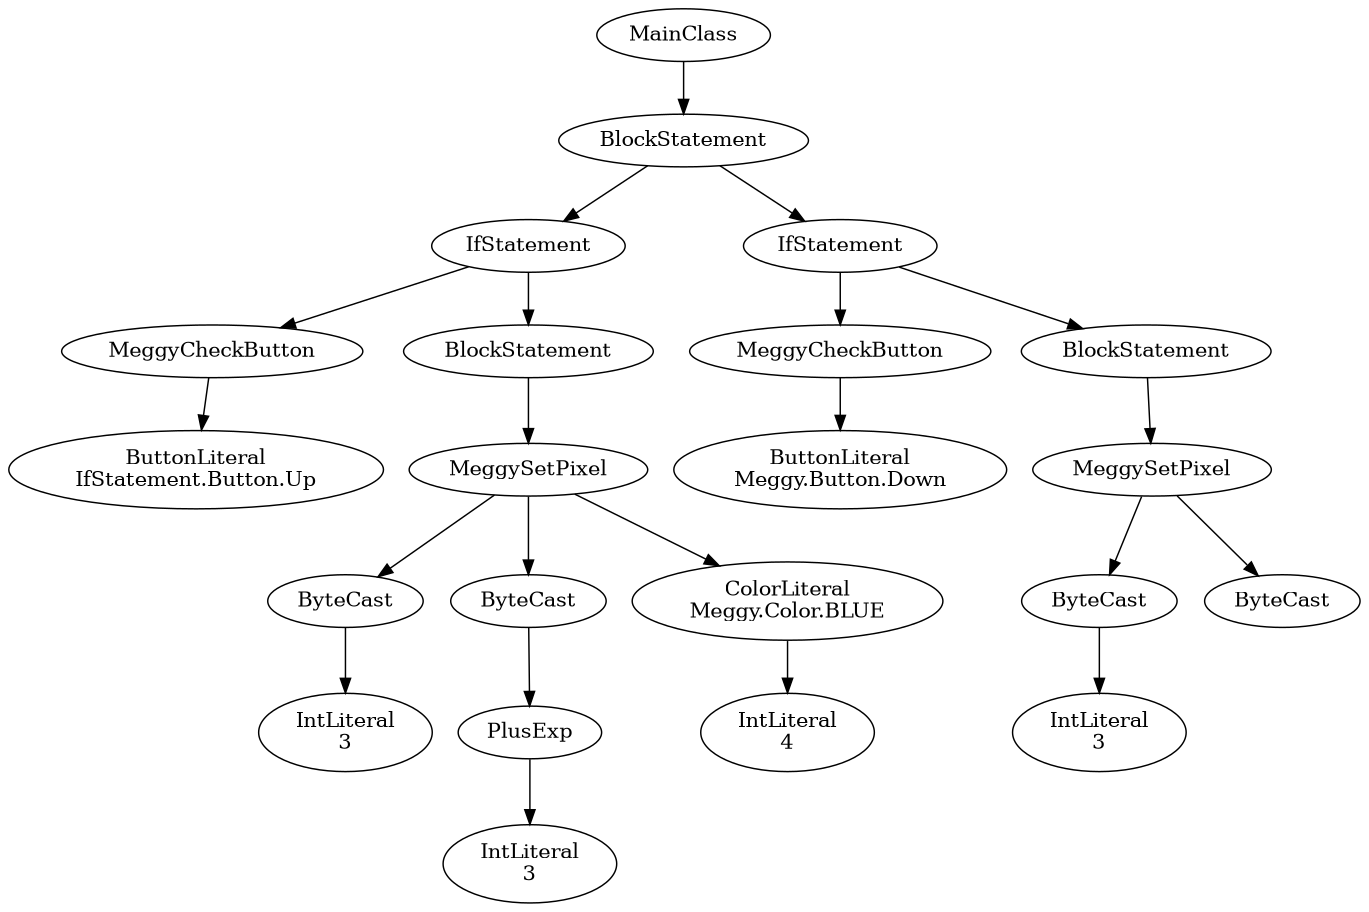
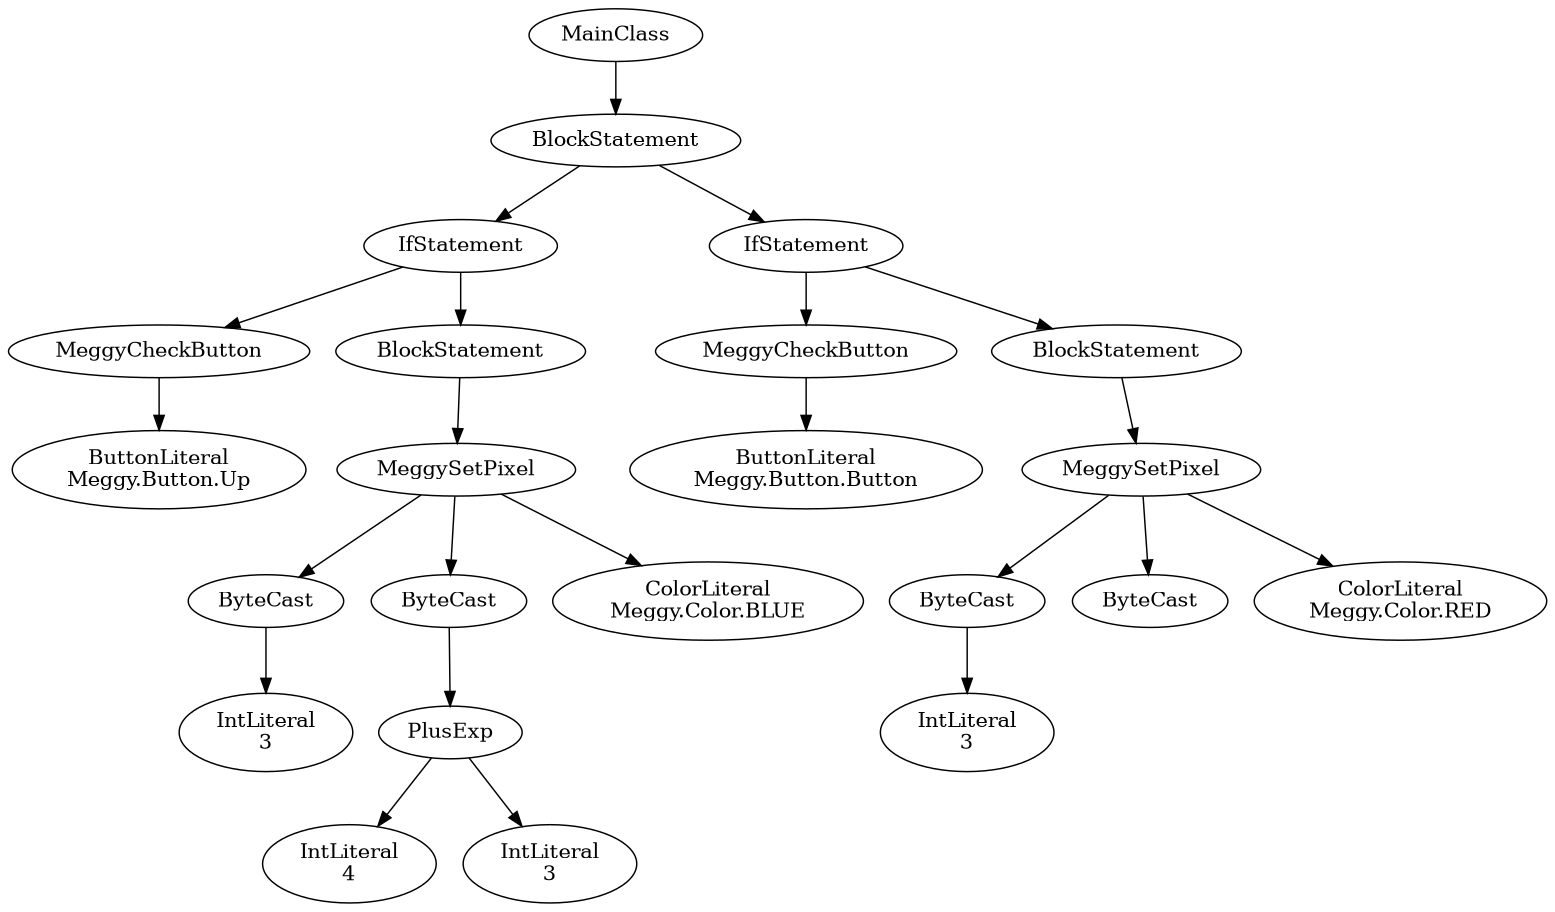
node "ButtonLiteral IfStatement.Button.Up": label "ButtonLiteral IfStatement.Button.Up" -> "ButtonLiteral Meggy.Button.Up"
node "ButtonLiteral Meggy.Button.Down": label "ButtonLiteral Meggy.Button.Down" -> "ButtonLiteral Meggy.Button.Button"
node "ColorLiteral Meggy.Color.RED": added
edge "ColorLiteral Meggy.Color.BLUE" -> "IntLiteral 4": now "PlusExp" -> "IntLiteral 4"
